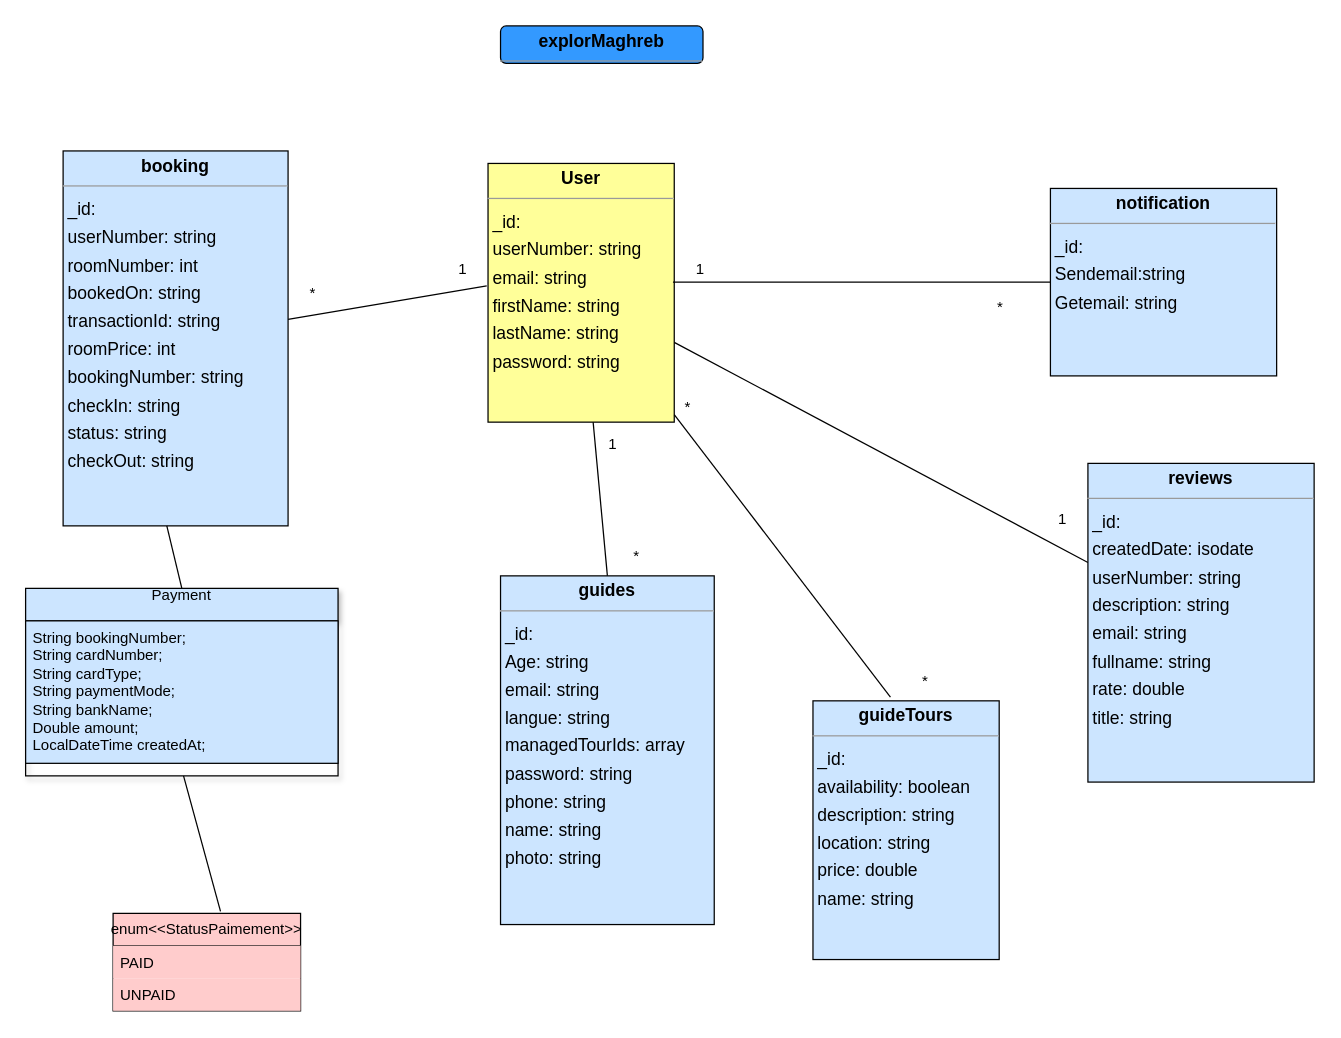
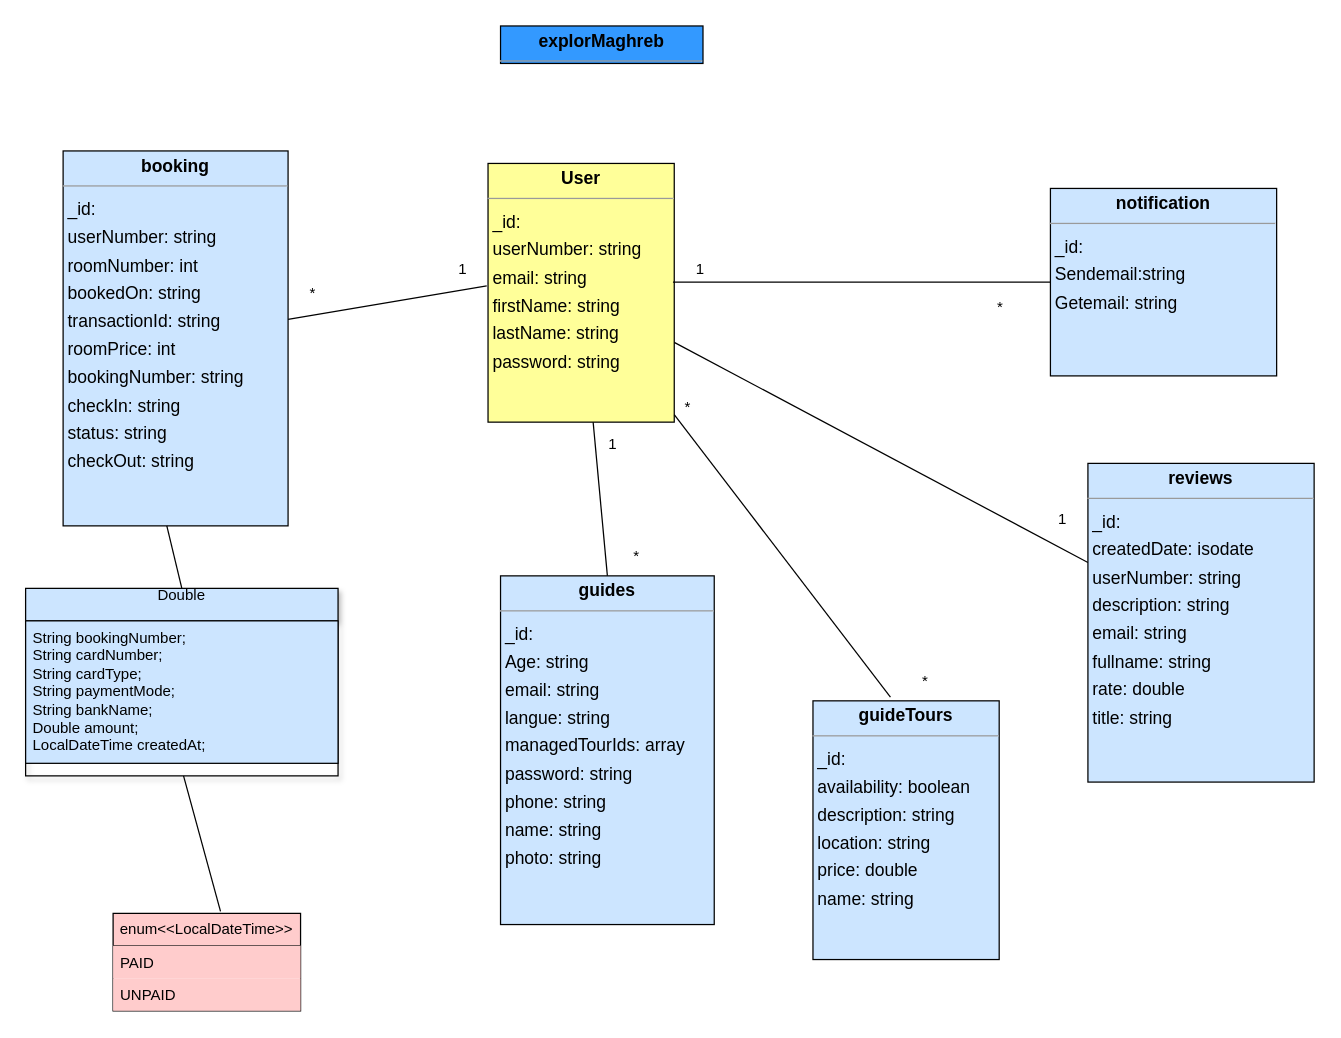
node "explorMaghreb": shape rounded rectangle -> rectangle
node "Payment": label "Payment" -> "Double"
node "enum<<StatusPaimement>>": label "enum<<StatusPaimement>>" -> "enum<<LocalDateTime>>"
